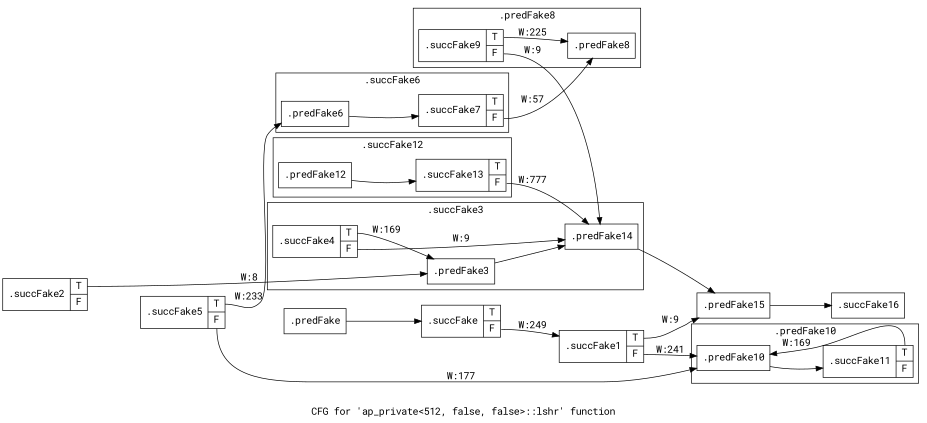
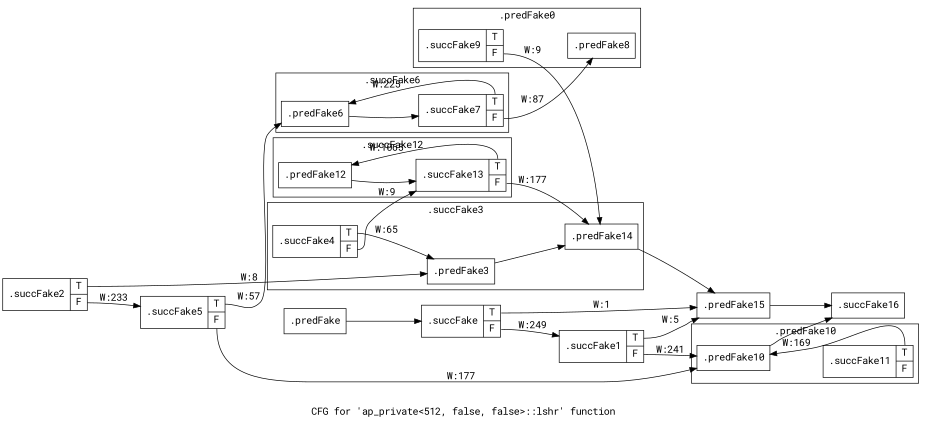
cluster ".predFake8": label ".predFake8" -> ".predFake0"
edge ".succFake9" -> ".predFake8": removed, label "W:225"
edge ".succFake7" -> ".predFake6": added, label "W:225"
edge ".succFake7" -> ".predFake8": label "W:57" -> "W:87"
edge ".succFake13" -> ".predFake12": added, label "W:1065"
edge ".succFake13" -> ".predFake14": label "W:777" -> "W:177"
edge ".succFake4" -> ".predFake3": label "W:169" -> "W:65"
edge ".succFake4" -> ".predFake14": now ".succFake4" -> ".succFake13"
edge ".succFake5" -> ".predFake6": label "W:233" -> "W:57"
edge ".succFake2" -> ".succFake5": added, label "W:233"
edge ".succFake" -> ".predFake15": added, label "W:1"
edge ".succFake1" -> ".predFake15": label "W:9" -> "W:5"
edge ".predFake10" -> ".succFake11": now ".predFake10" -> ".succFake16"
